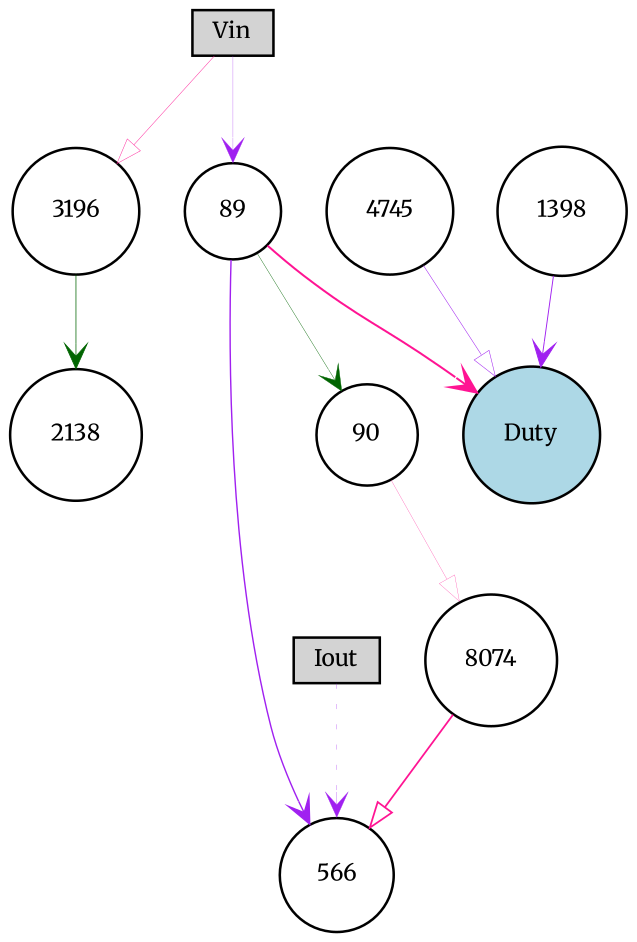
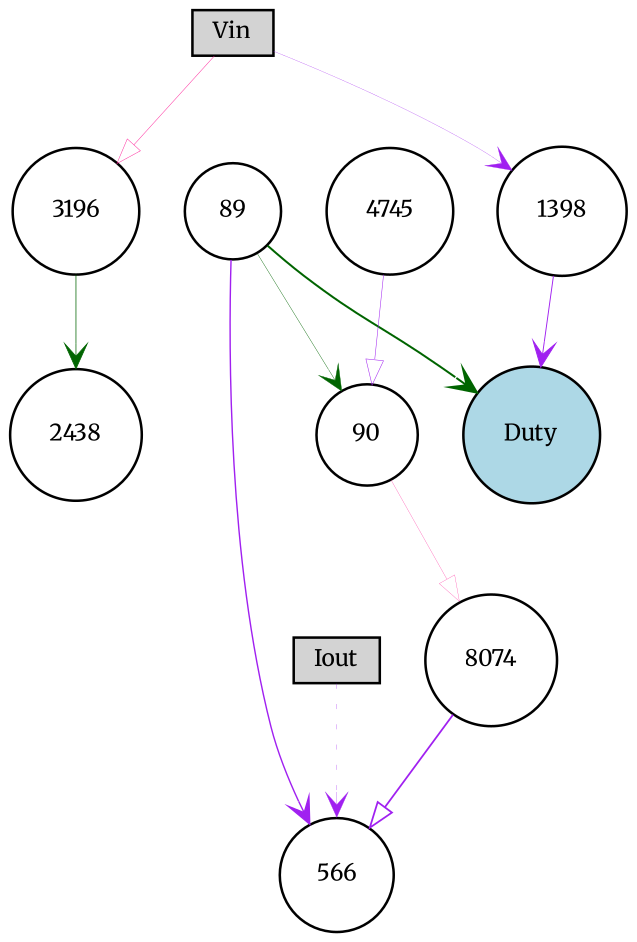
edge "Vin" -> "89": now "Vin" -> "1398"
edge "4745" -> "Duty": now "4745" -> "90"
edge "89" -> "Duty": color deeppink -> darkgreen
node "2138": label "2138" -> "2438"
edge "8074" -> "566": color deeppink -> purple
